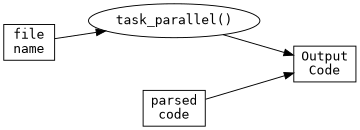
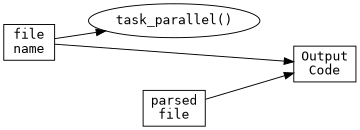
edge "task_parallel()" -> "Output Code": now "file name" -> "Output Code"
node "parsed code": label "parsed code" -> "parsed file"
